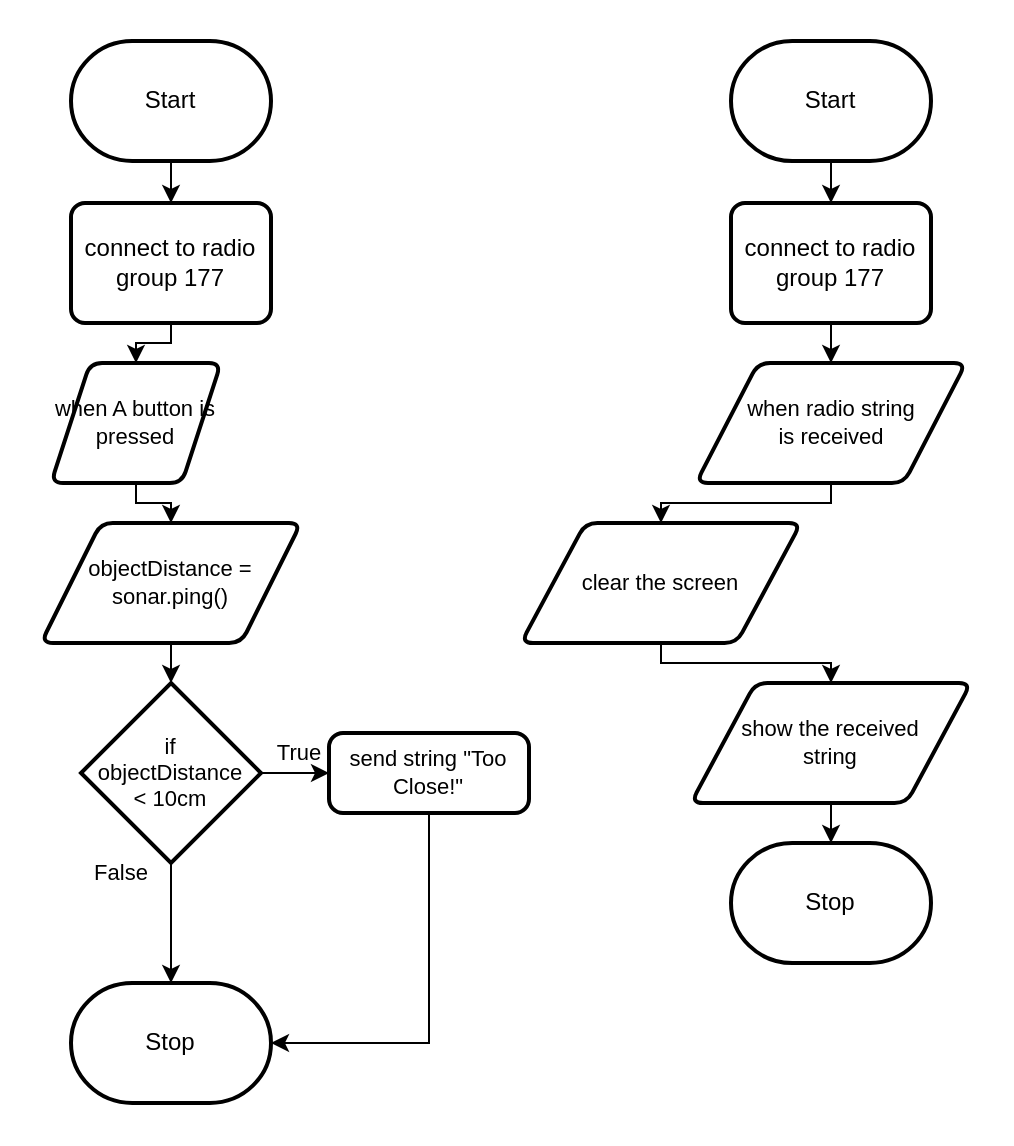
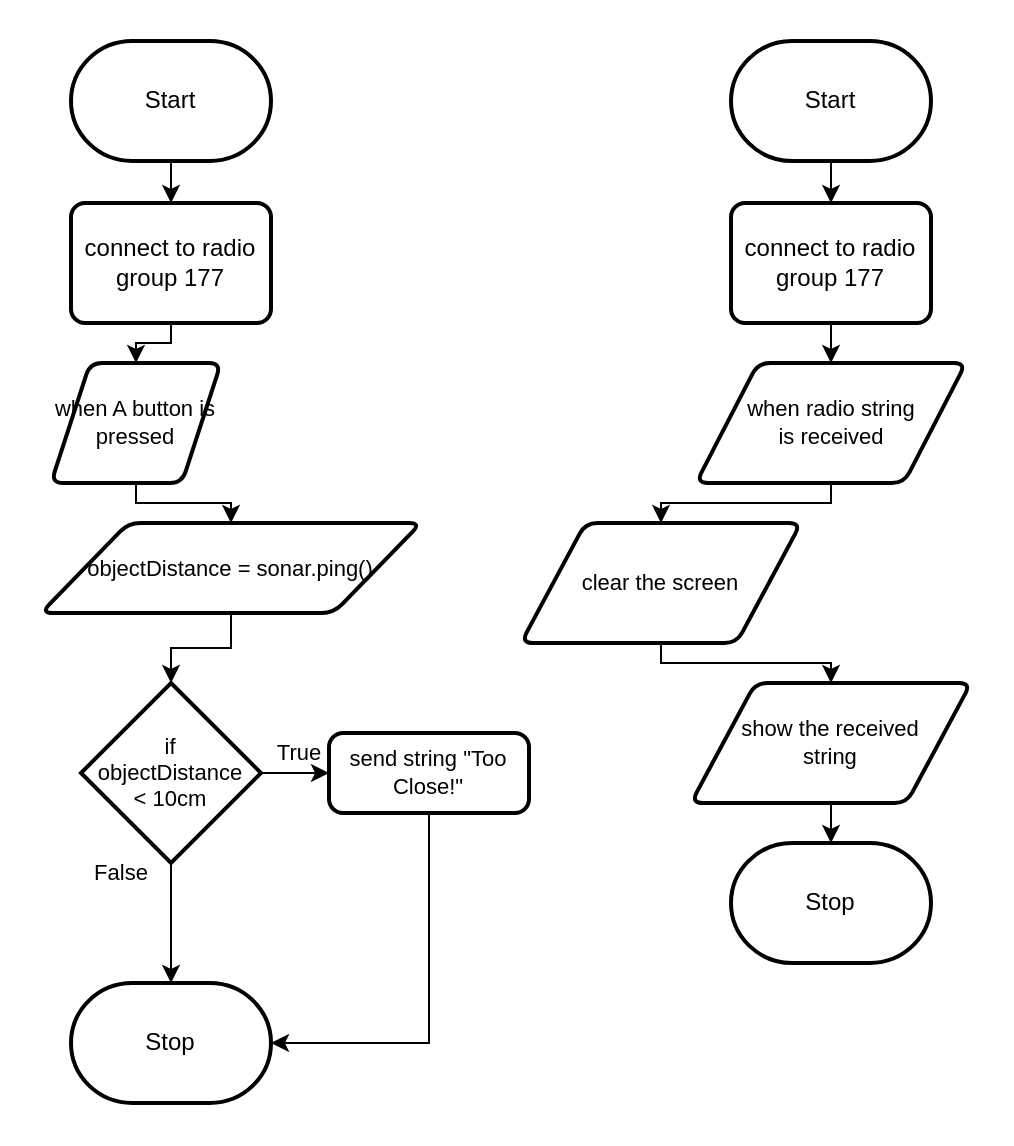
node "objectDistance = sonar.ping()": size 260x120 -> 380x90
